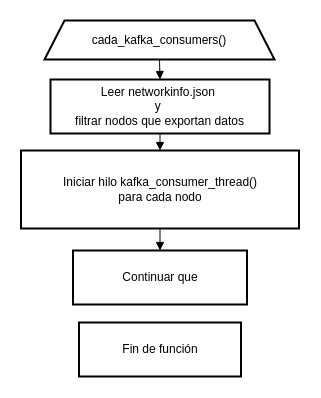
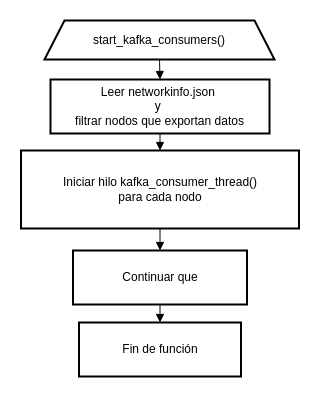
node "cada_kafka_consumers()": label "cada_kafka_consumers()" -> "start_kafka_consumers()"
edge "Continuar que" -> "Fin de función": added
